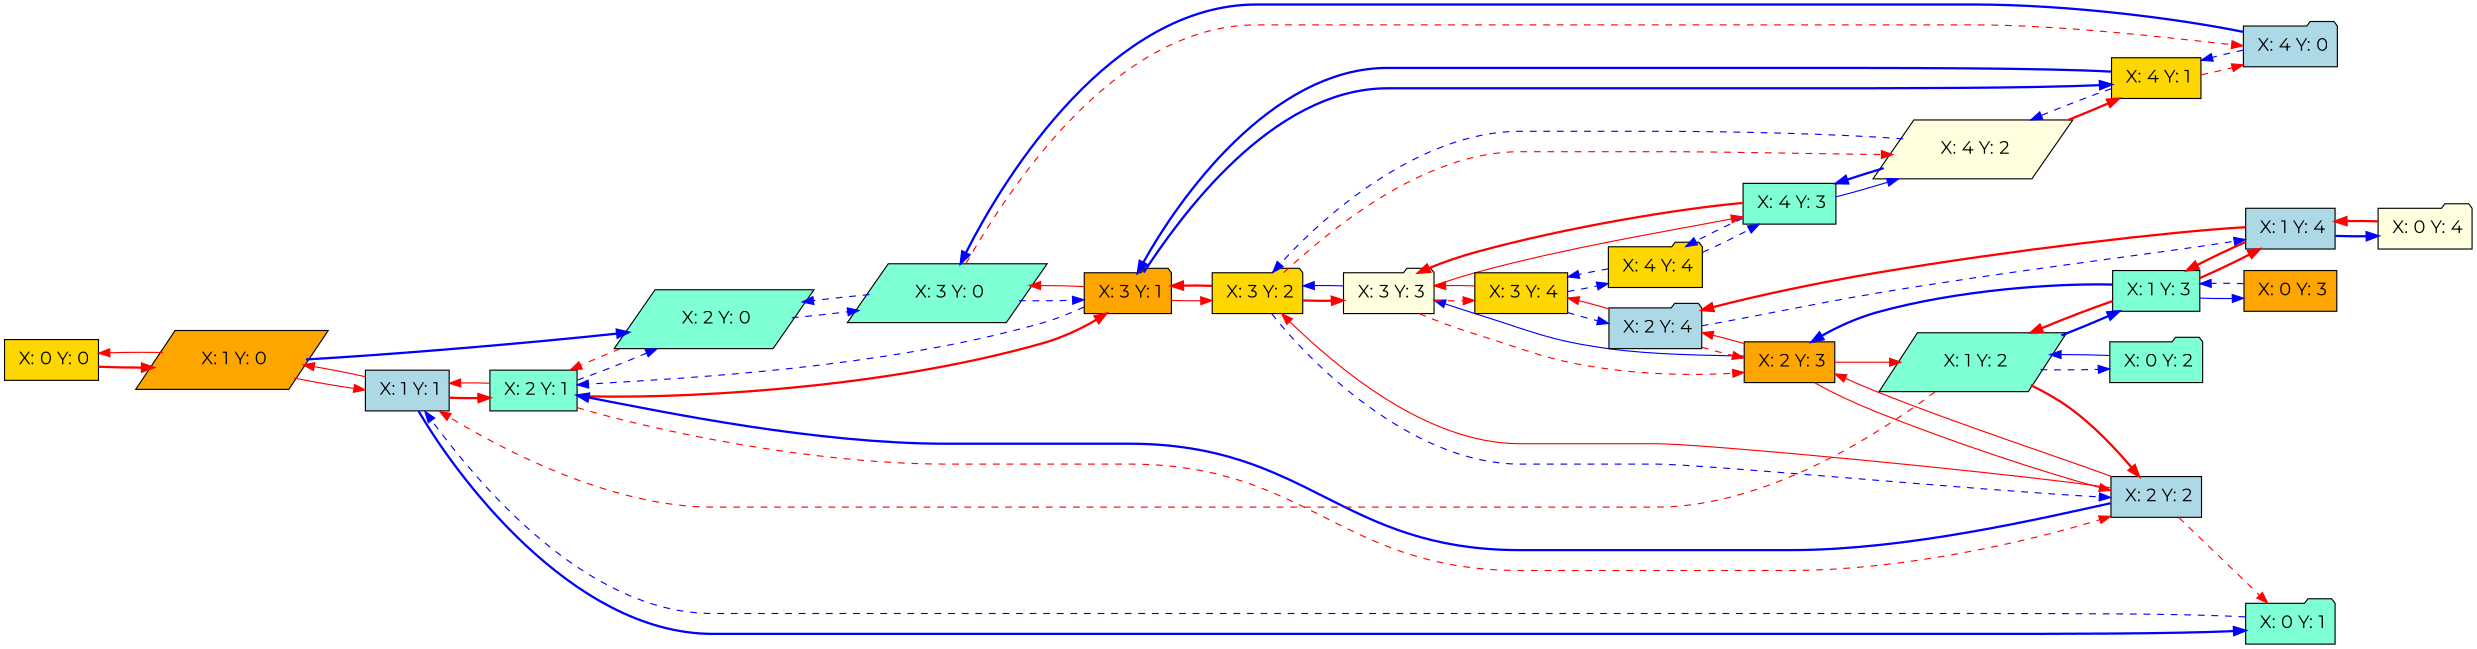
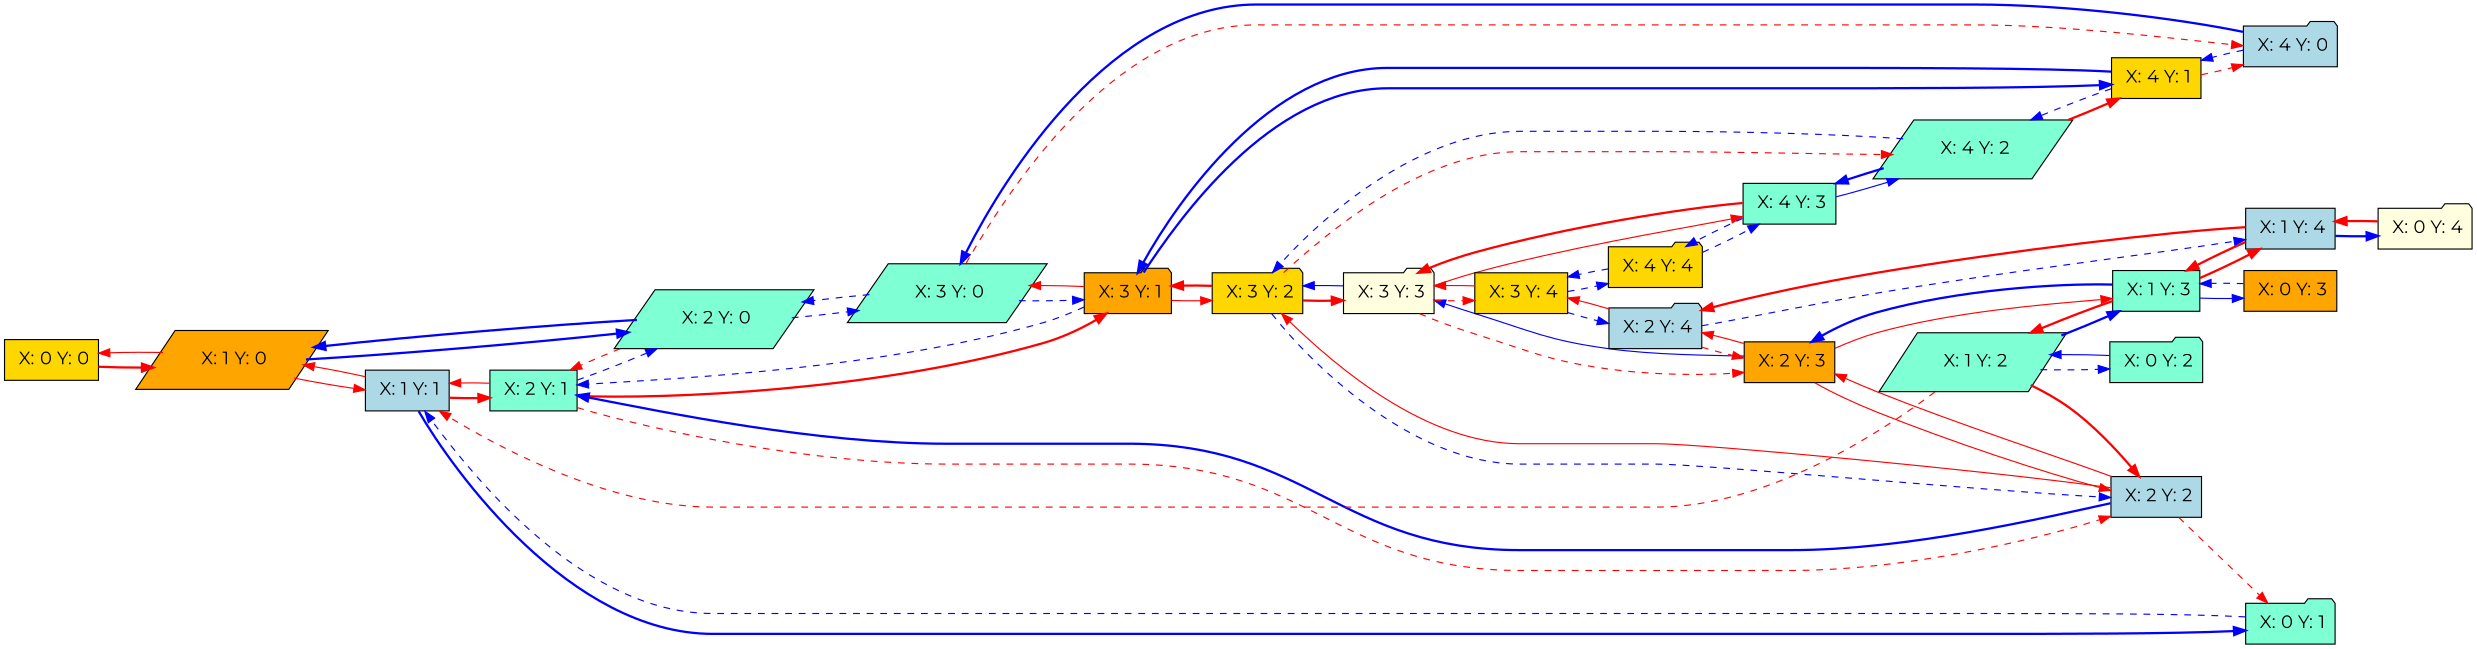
node "X: 4 Y: 2": fillcolor lightyellow -> aquamarine
edge "X: 2 Y: 0" -> "X: 1 Y: 0": added
edge "X: 2 Y: 3" -> "X: 1 Y: 2": now "X: 2 Y: 3" -> "X: 1 Y: 3"
